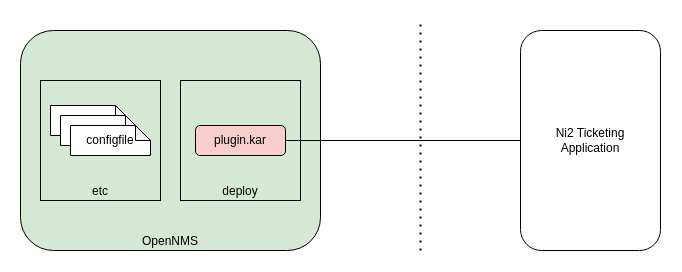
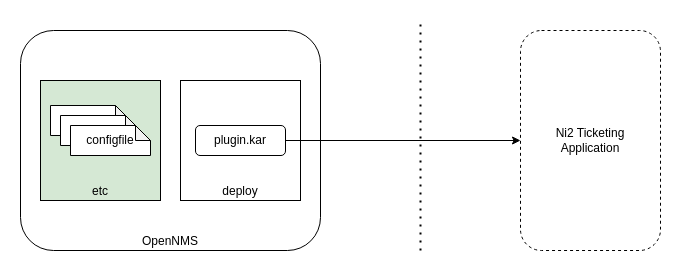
node "OpenNMS": fillcolor #d5e8d4 -> #ffffff
node "plugin.kar": fillcolor #f8cecc -> #ffffff
edge "plugin.kar" -- "Ni2 Ticketing Application": arrowhead none -> classic
node "Ni2 Ticketing Application": style solid -> dashed
node "deploy": fillcolor #d5e8d4 -> #ffffff
